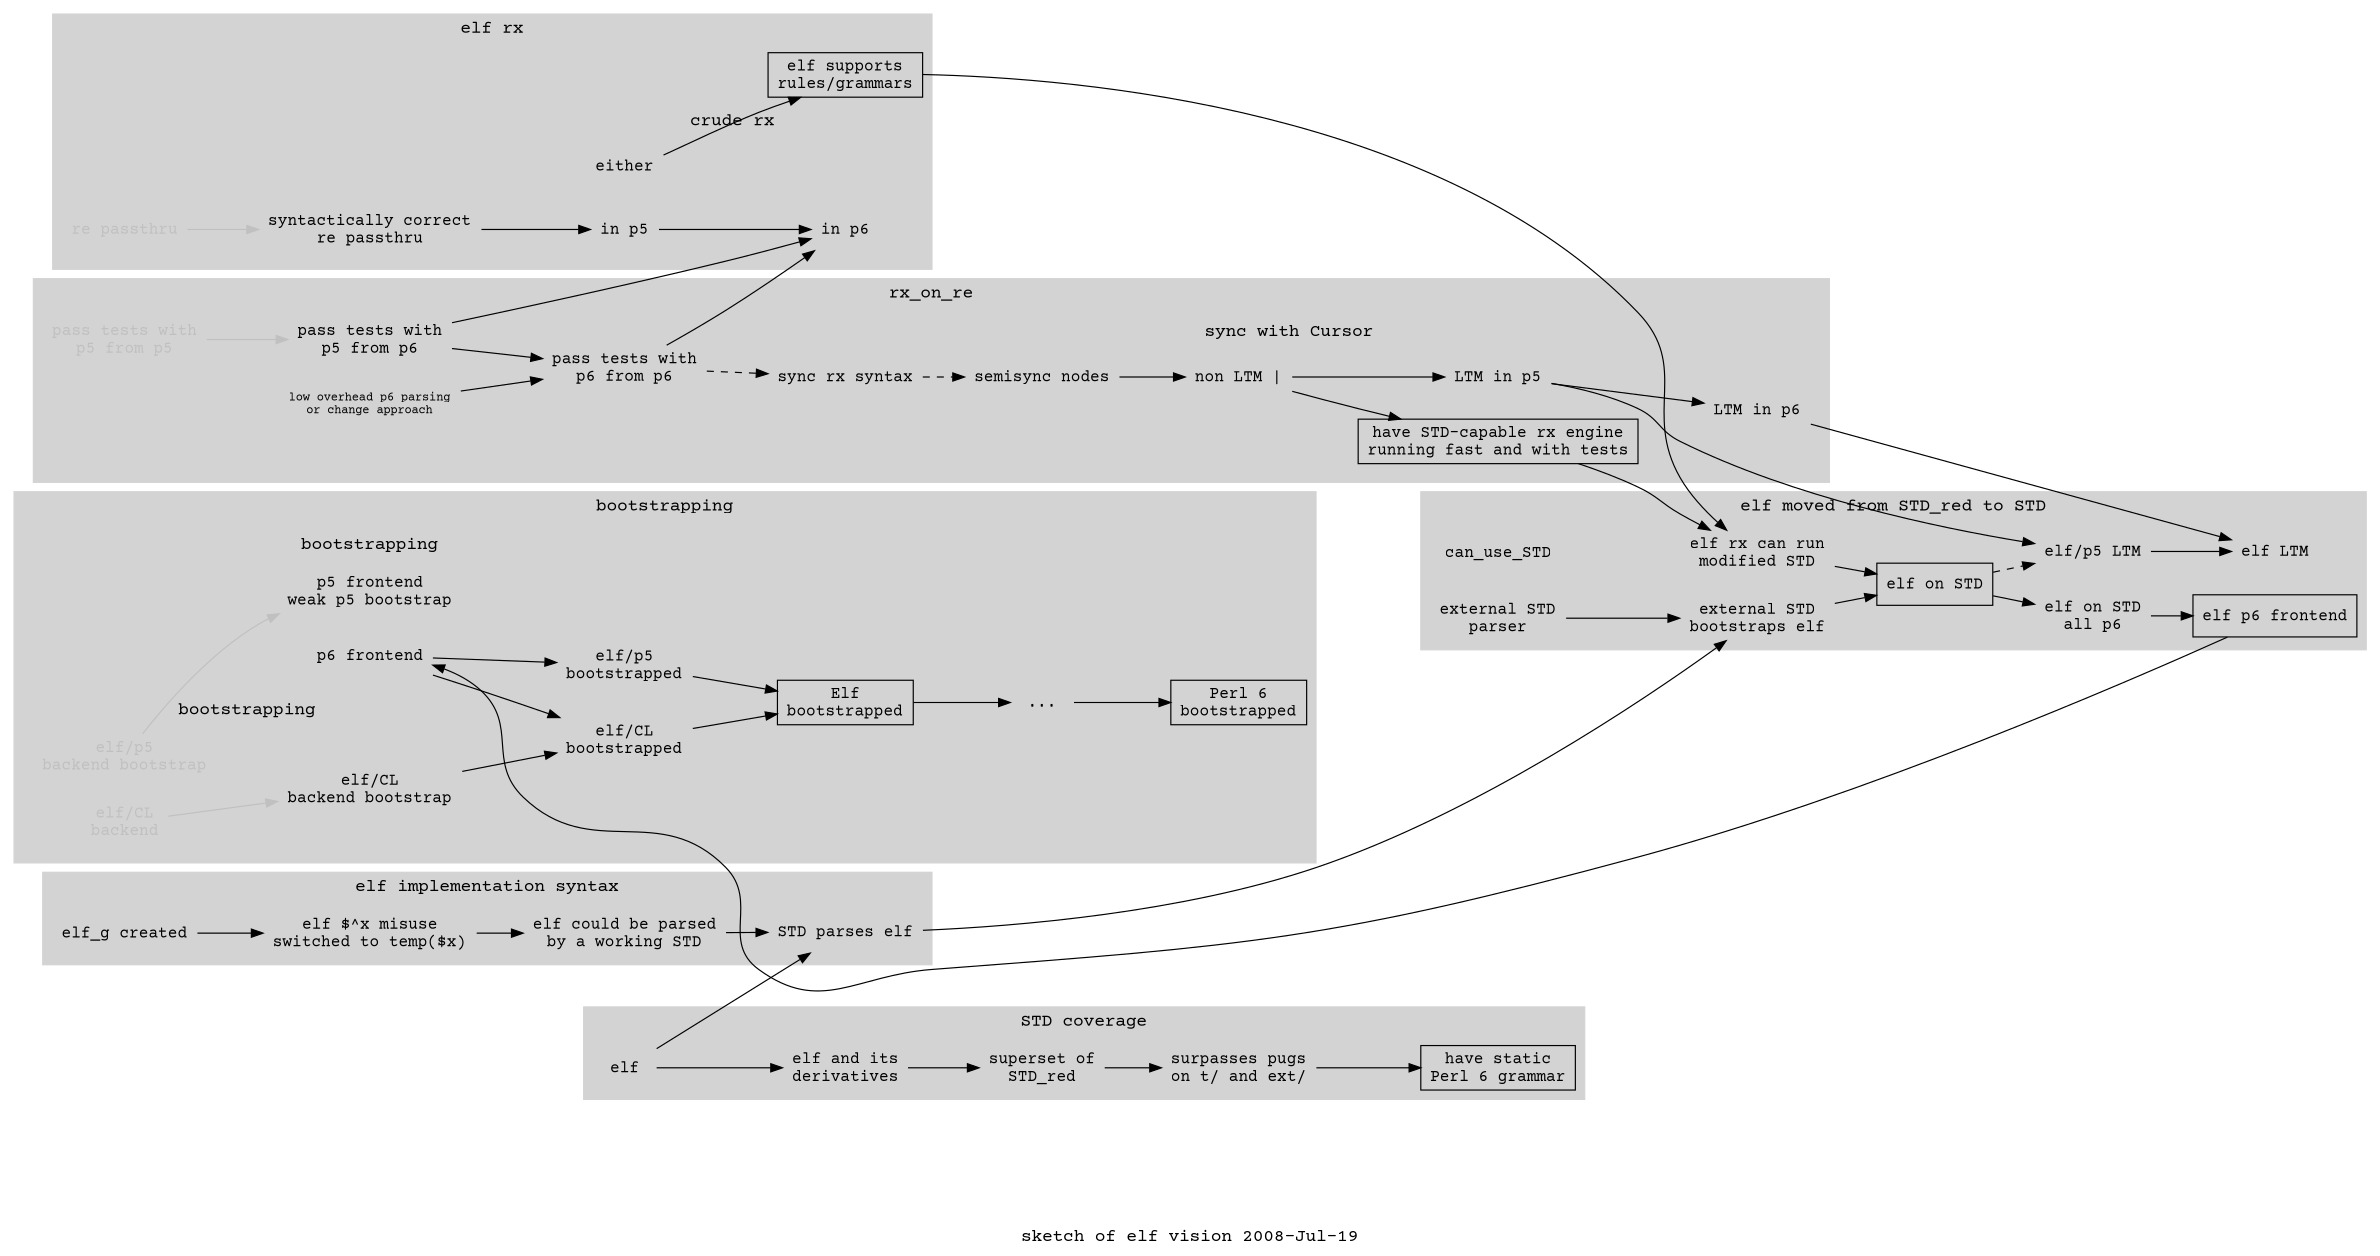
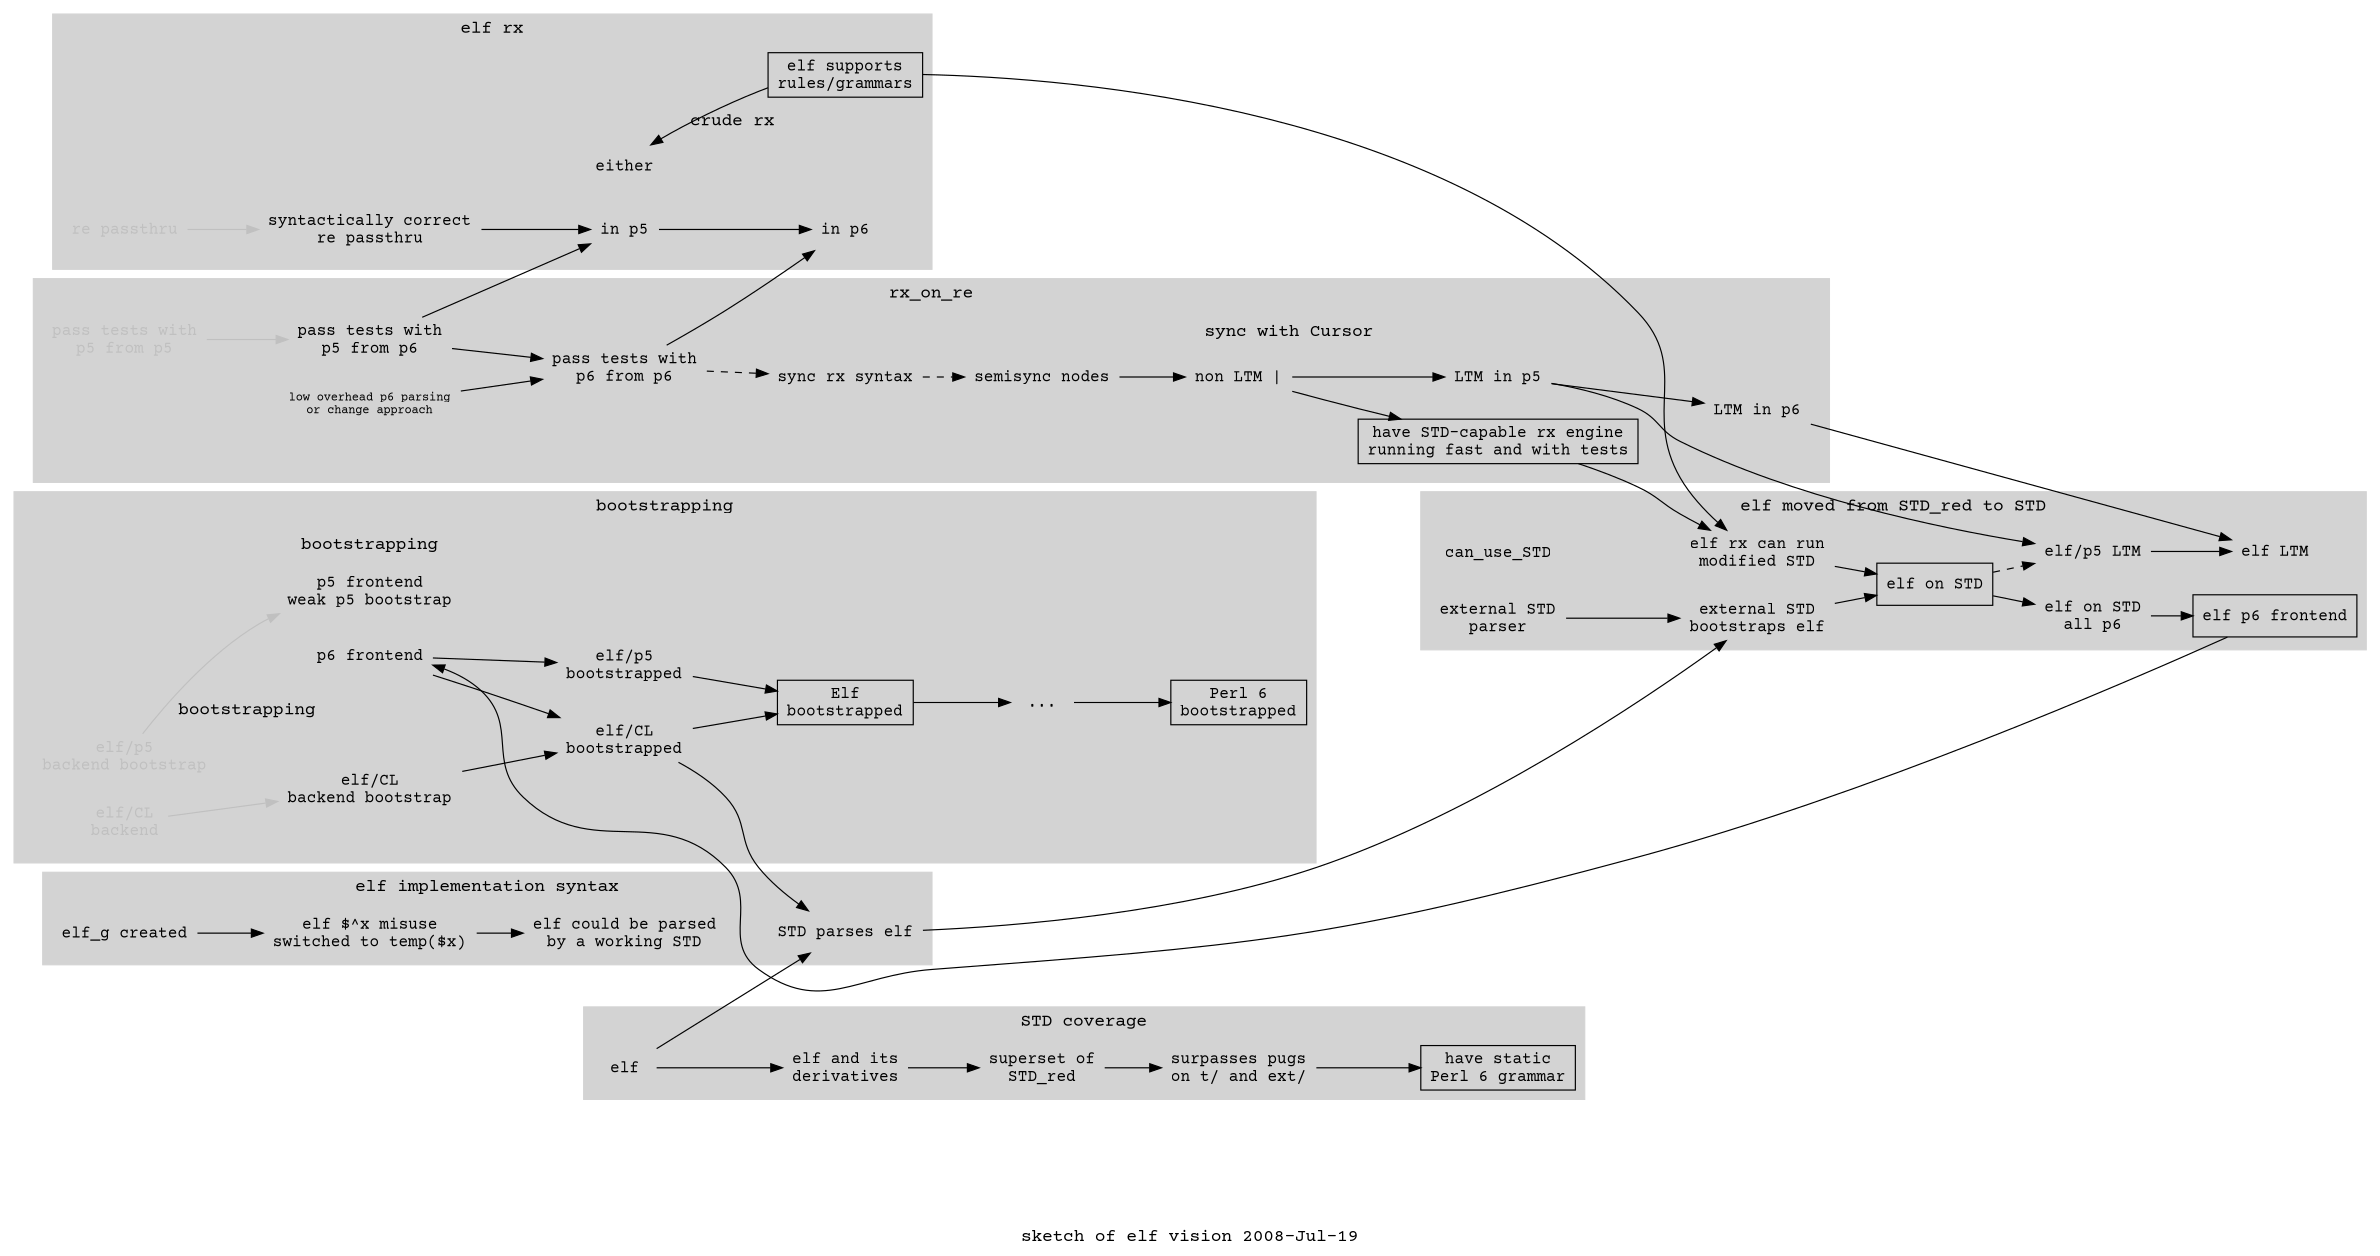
edge "either" -> "elf supports rules/grammars": reversed
edge "pass tests with p5 from p6" -> "in p6": now "pass tests with p5 from p6" -> "in p5"
edge "elf could be parsed by a working STD" -> "STD parses elf": now "elf/CL bootstrapped" -> "STD parses elf"
